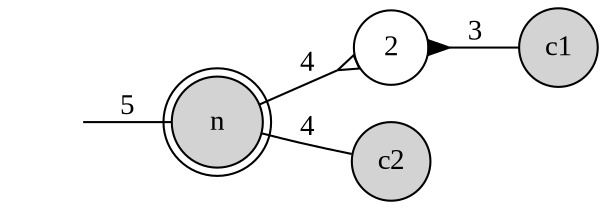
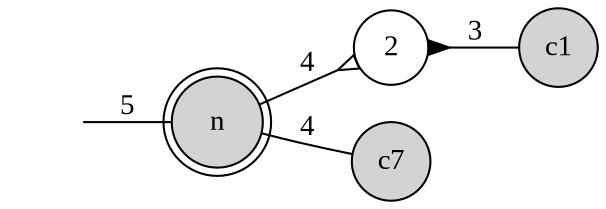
node "c2": label "c2" -> "c7"
